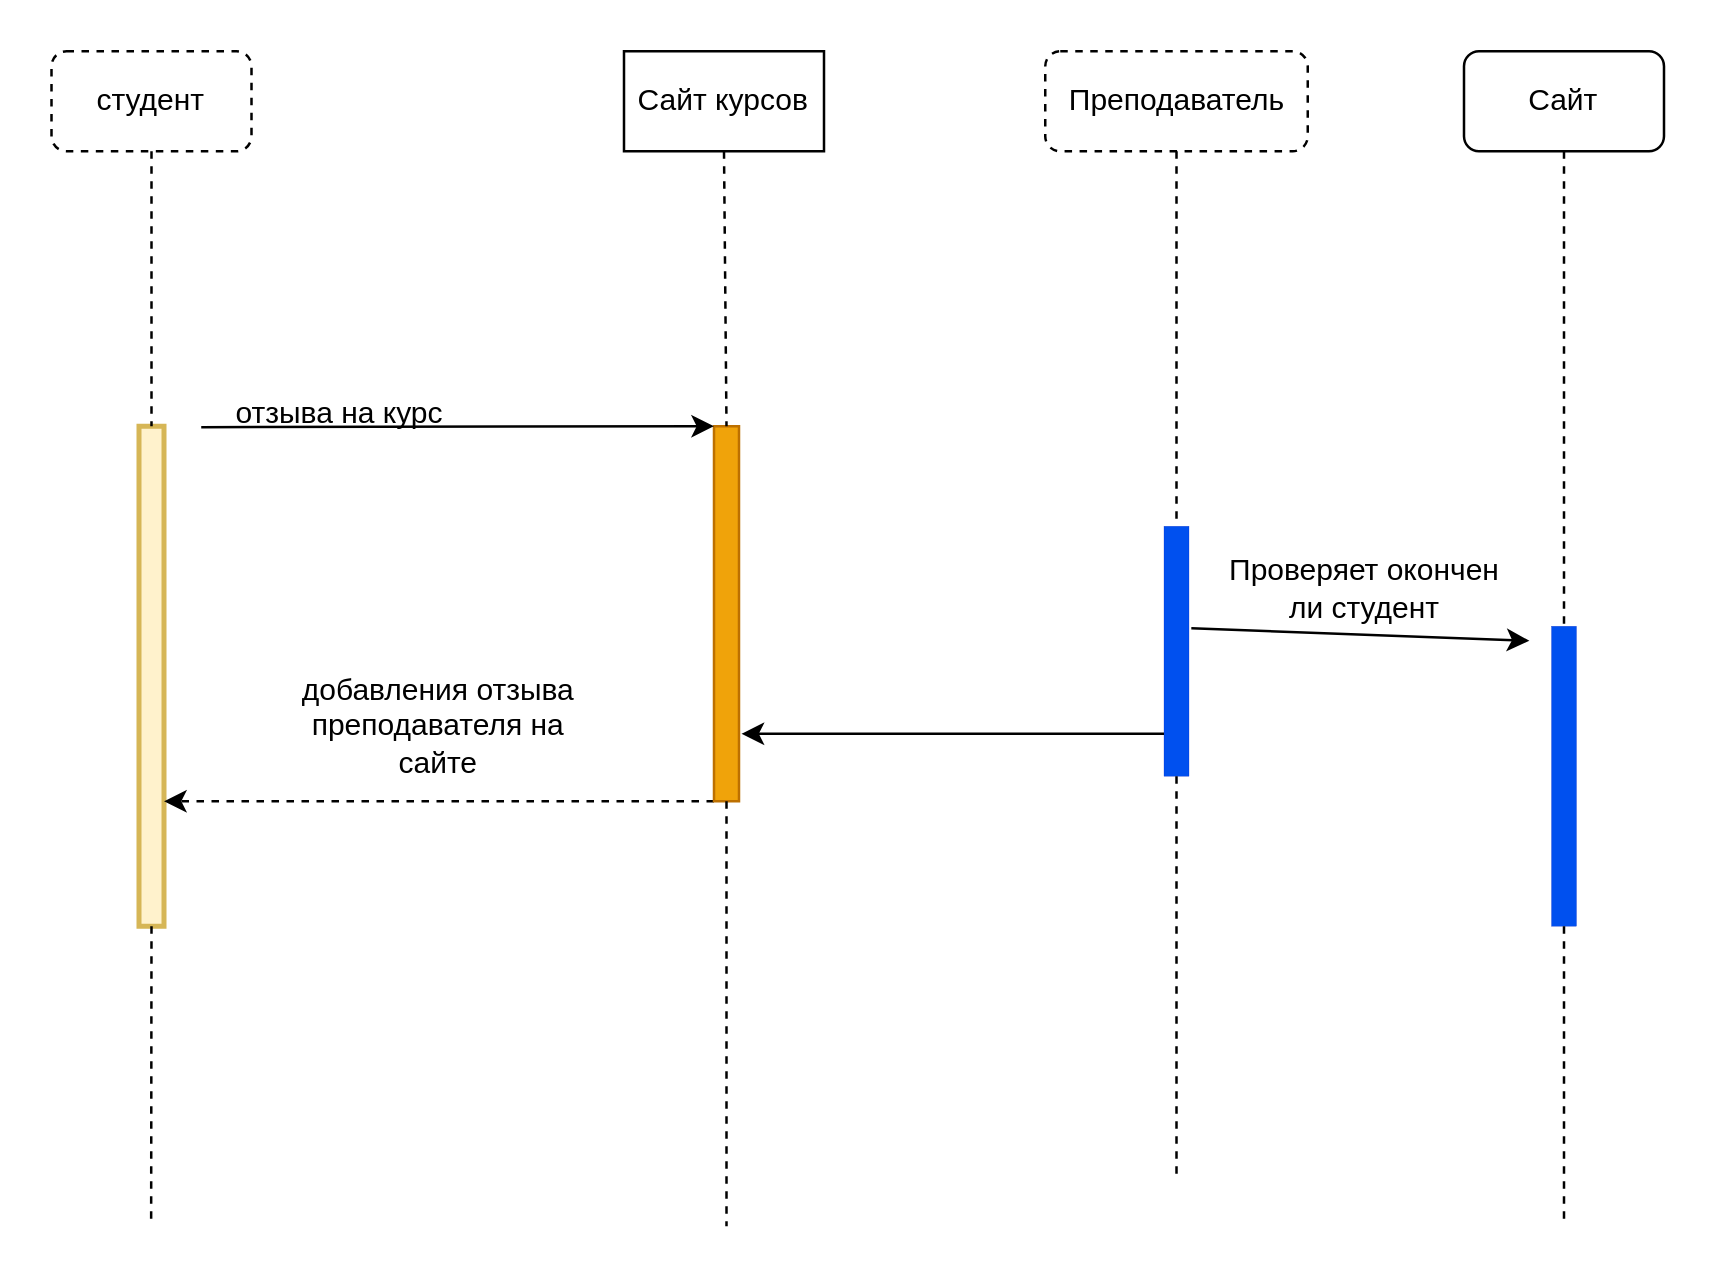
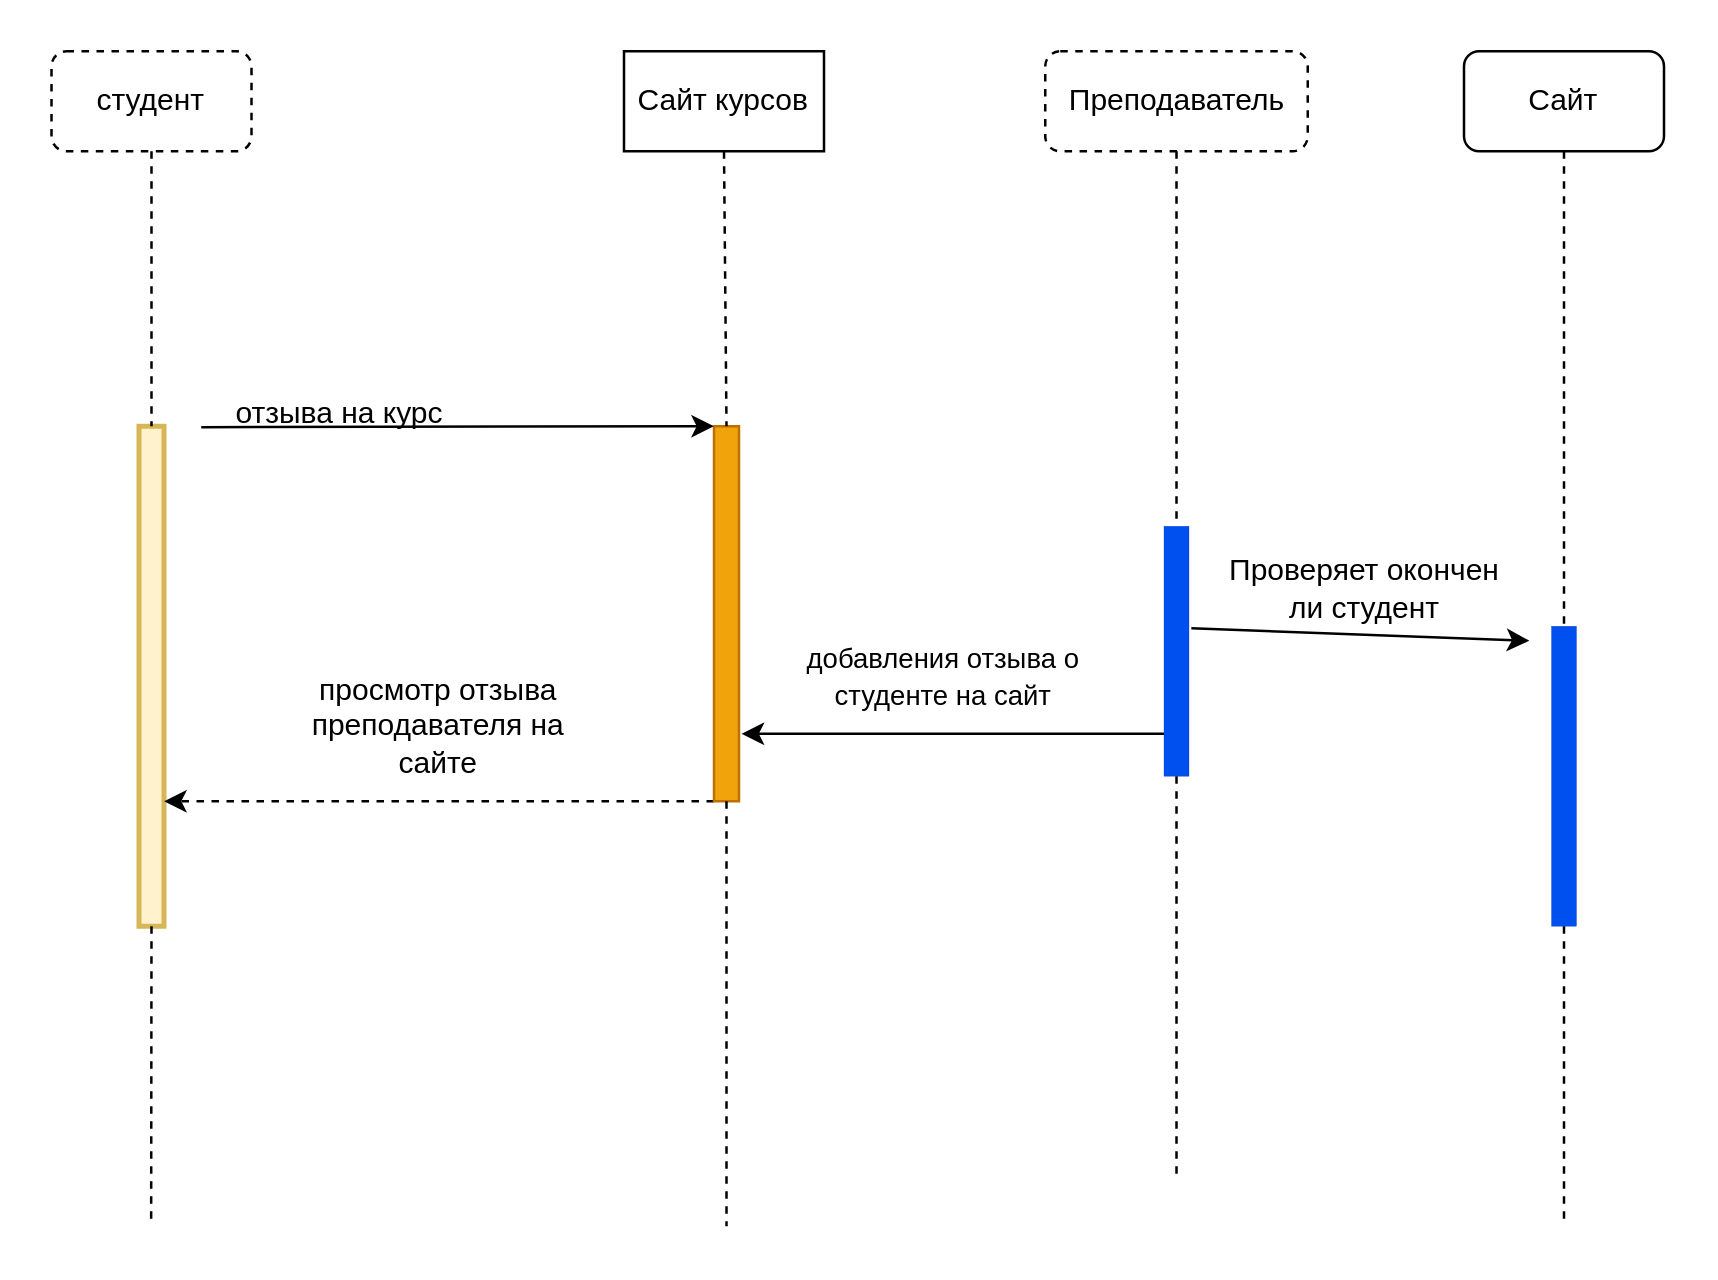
node "добавления отзыва о студенте на сайт": added
node "добавления отзыва преподавателя на сайте": label "добавления отзыва преподавателя на сайте" -> "просмотр отзыва преподавателя на сайте"
